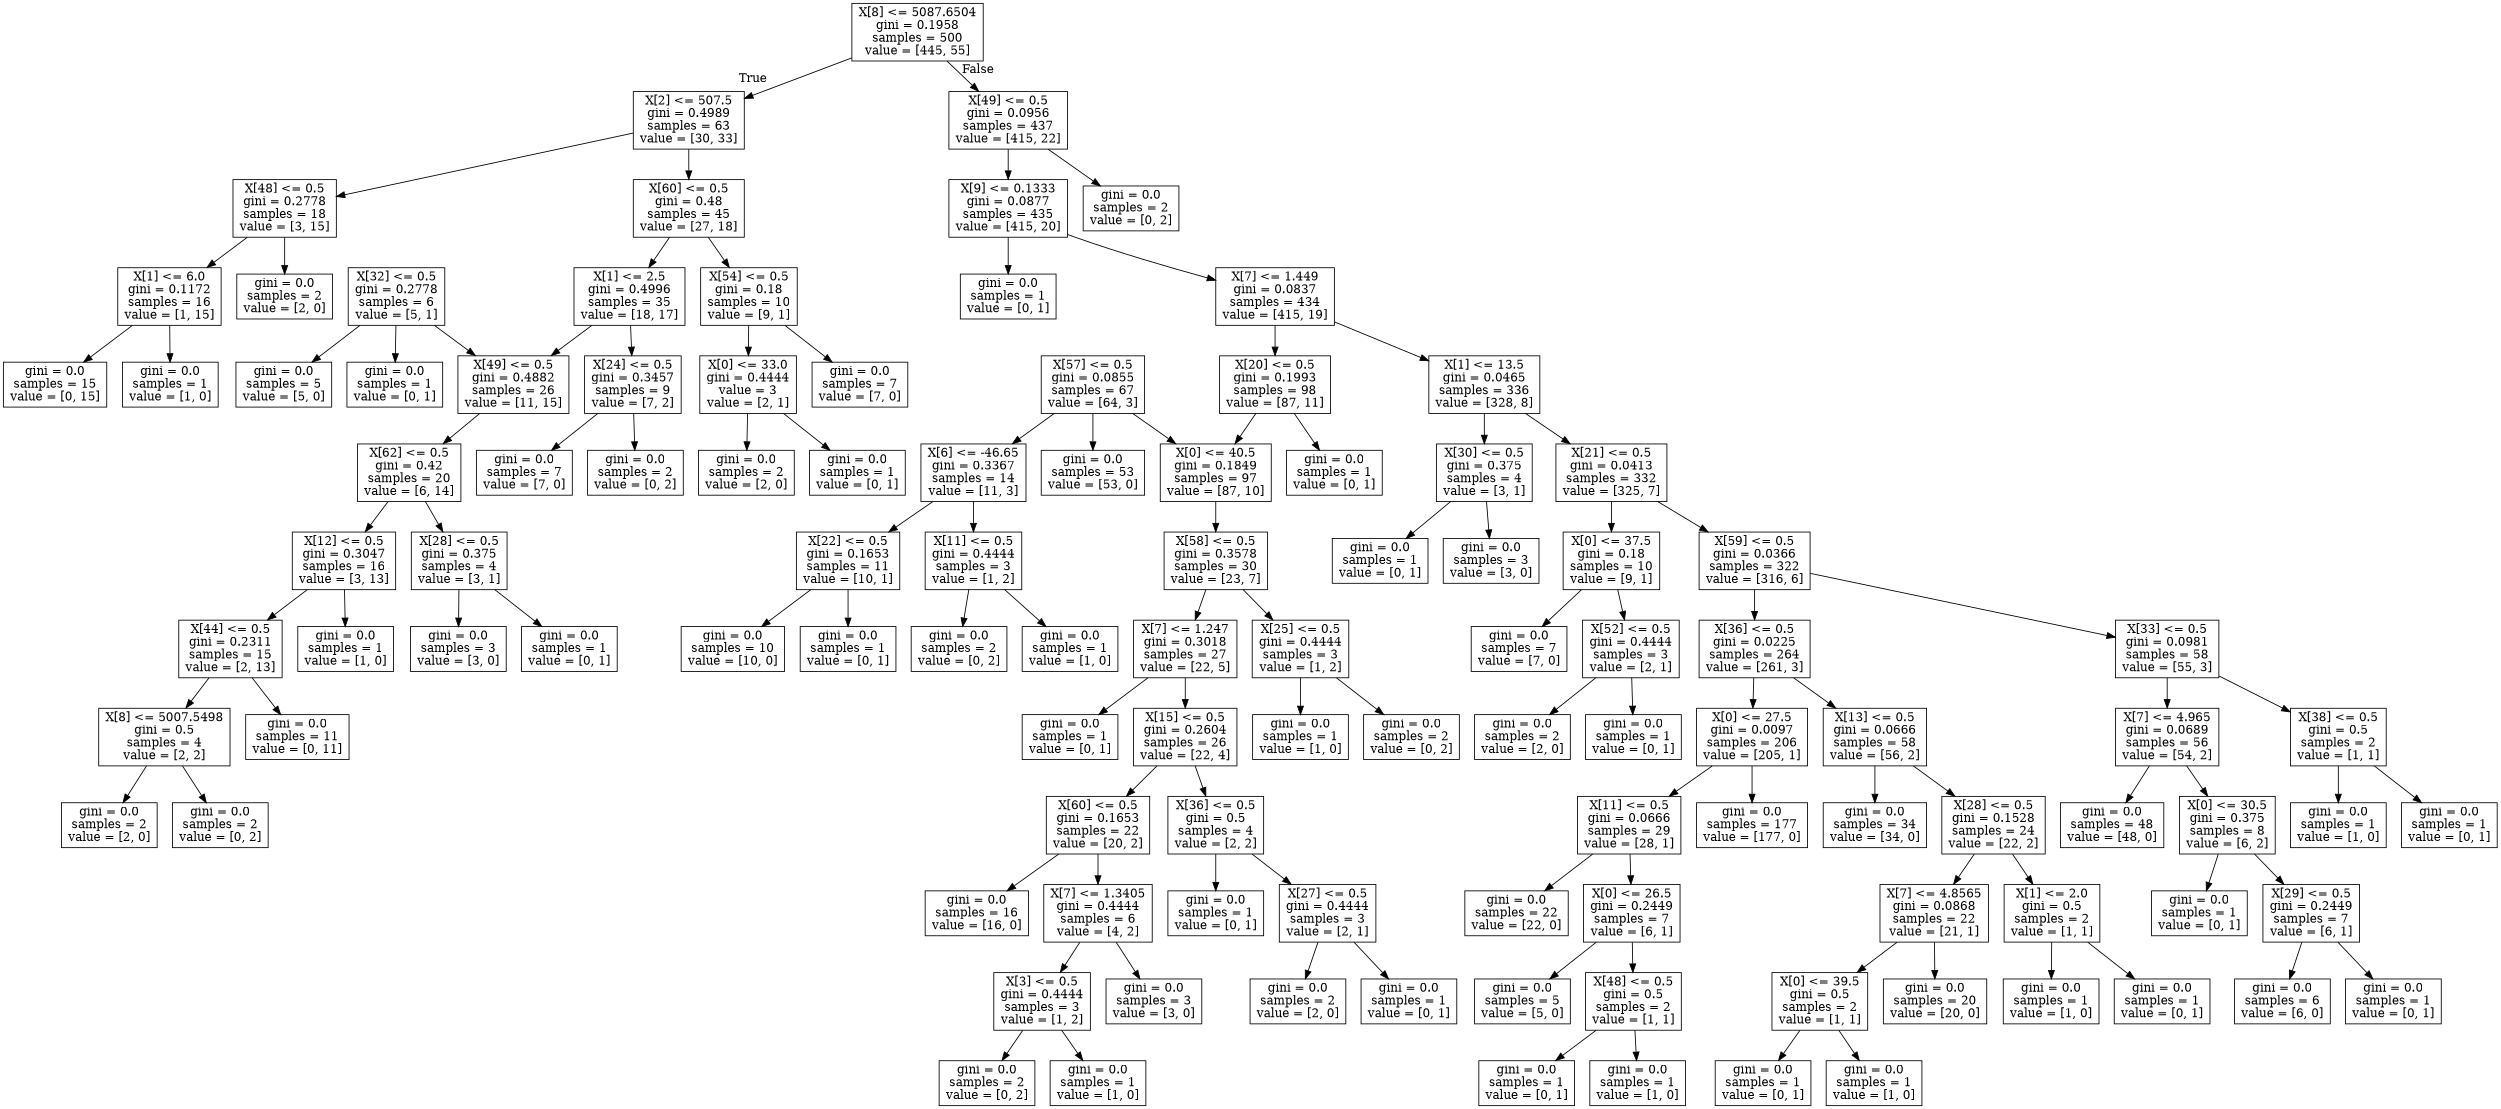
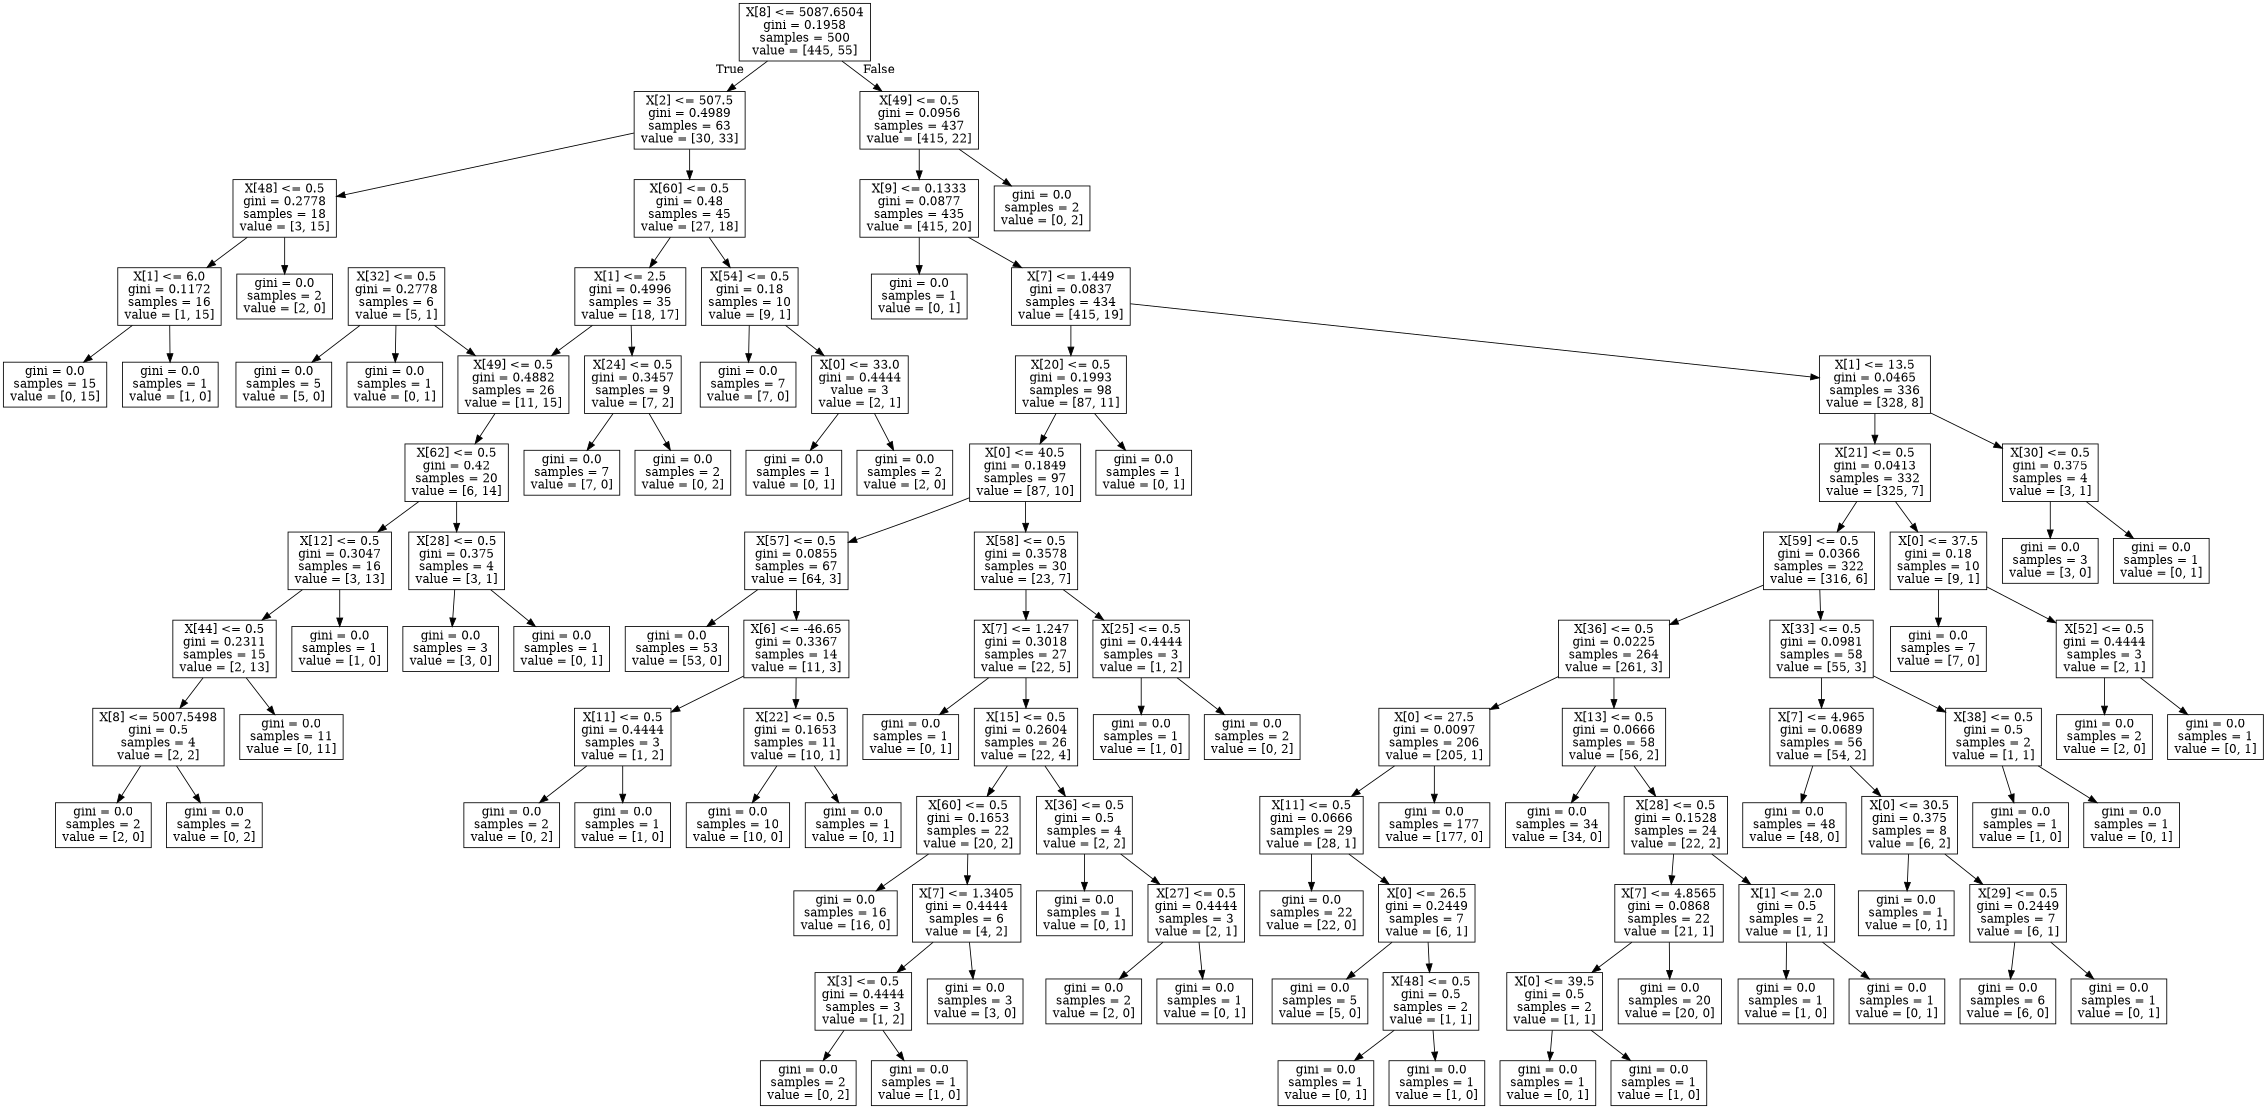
edge "X[57] <= 0.5 gini = 0.0855 samples = 67 value = [64, 3]" -> "X[0] <= 40.5 gini = 0.1849 samples = 97 value = [87, 10]": reversed
